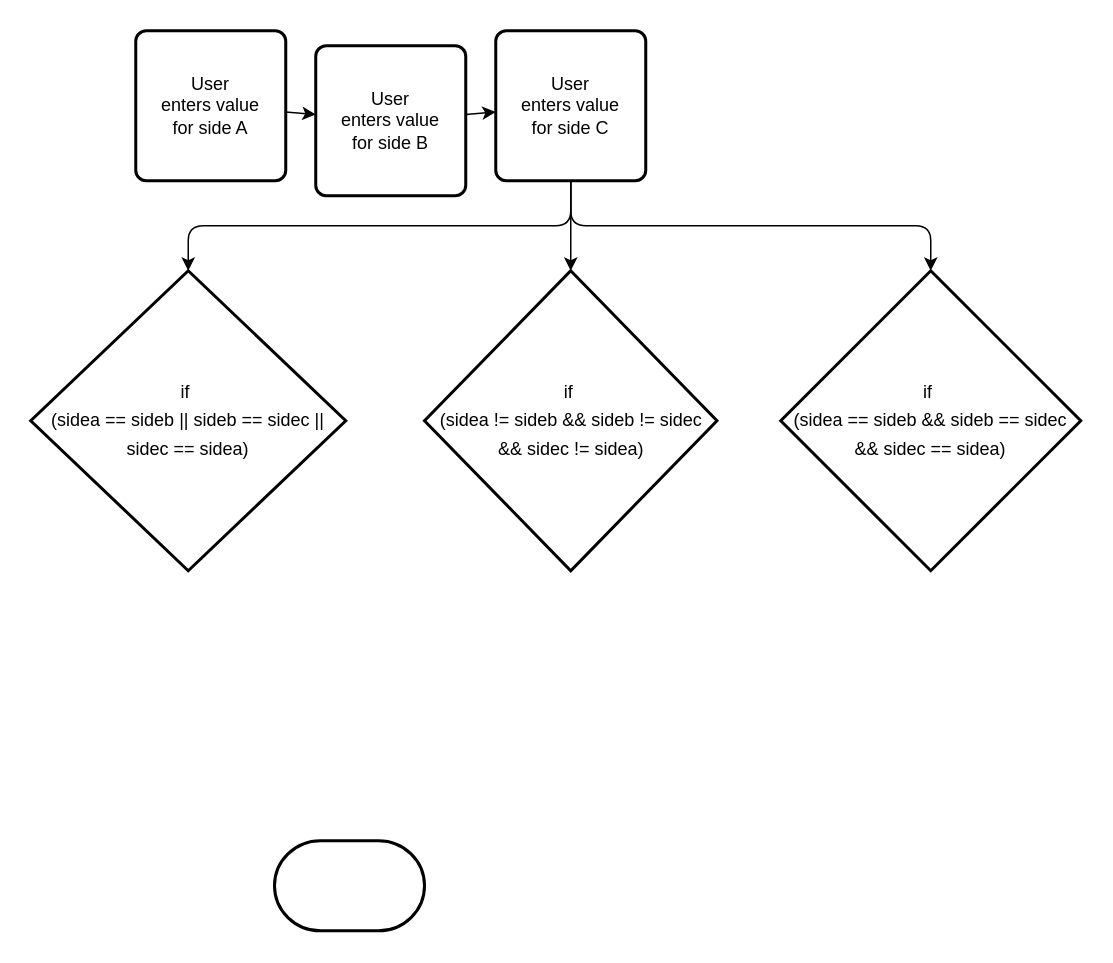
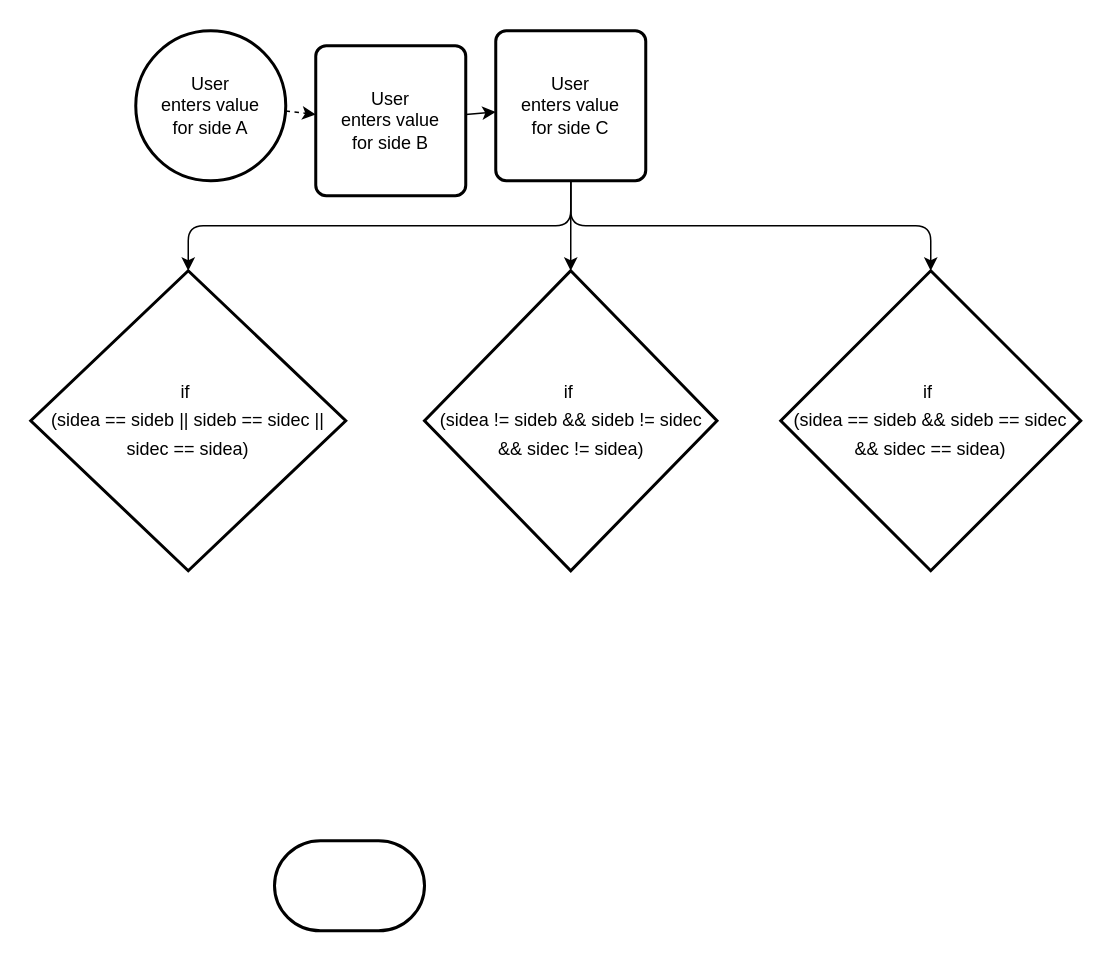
node "User enters value for side A": shape rounded rectangle -> ellipse
edge "User enters value for side A" -> "User enters value for side B": style solid -> dashed
